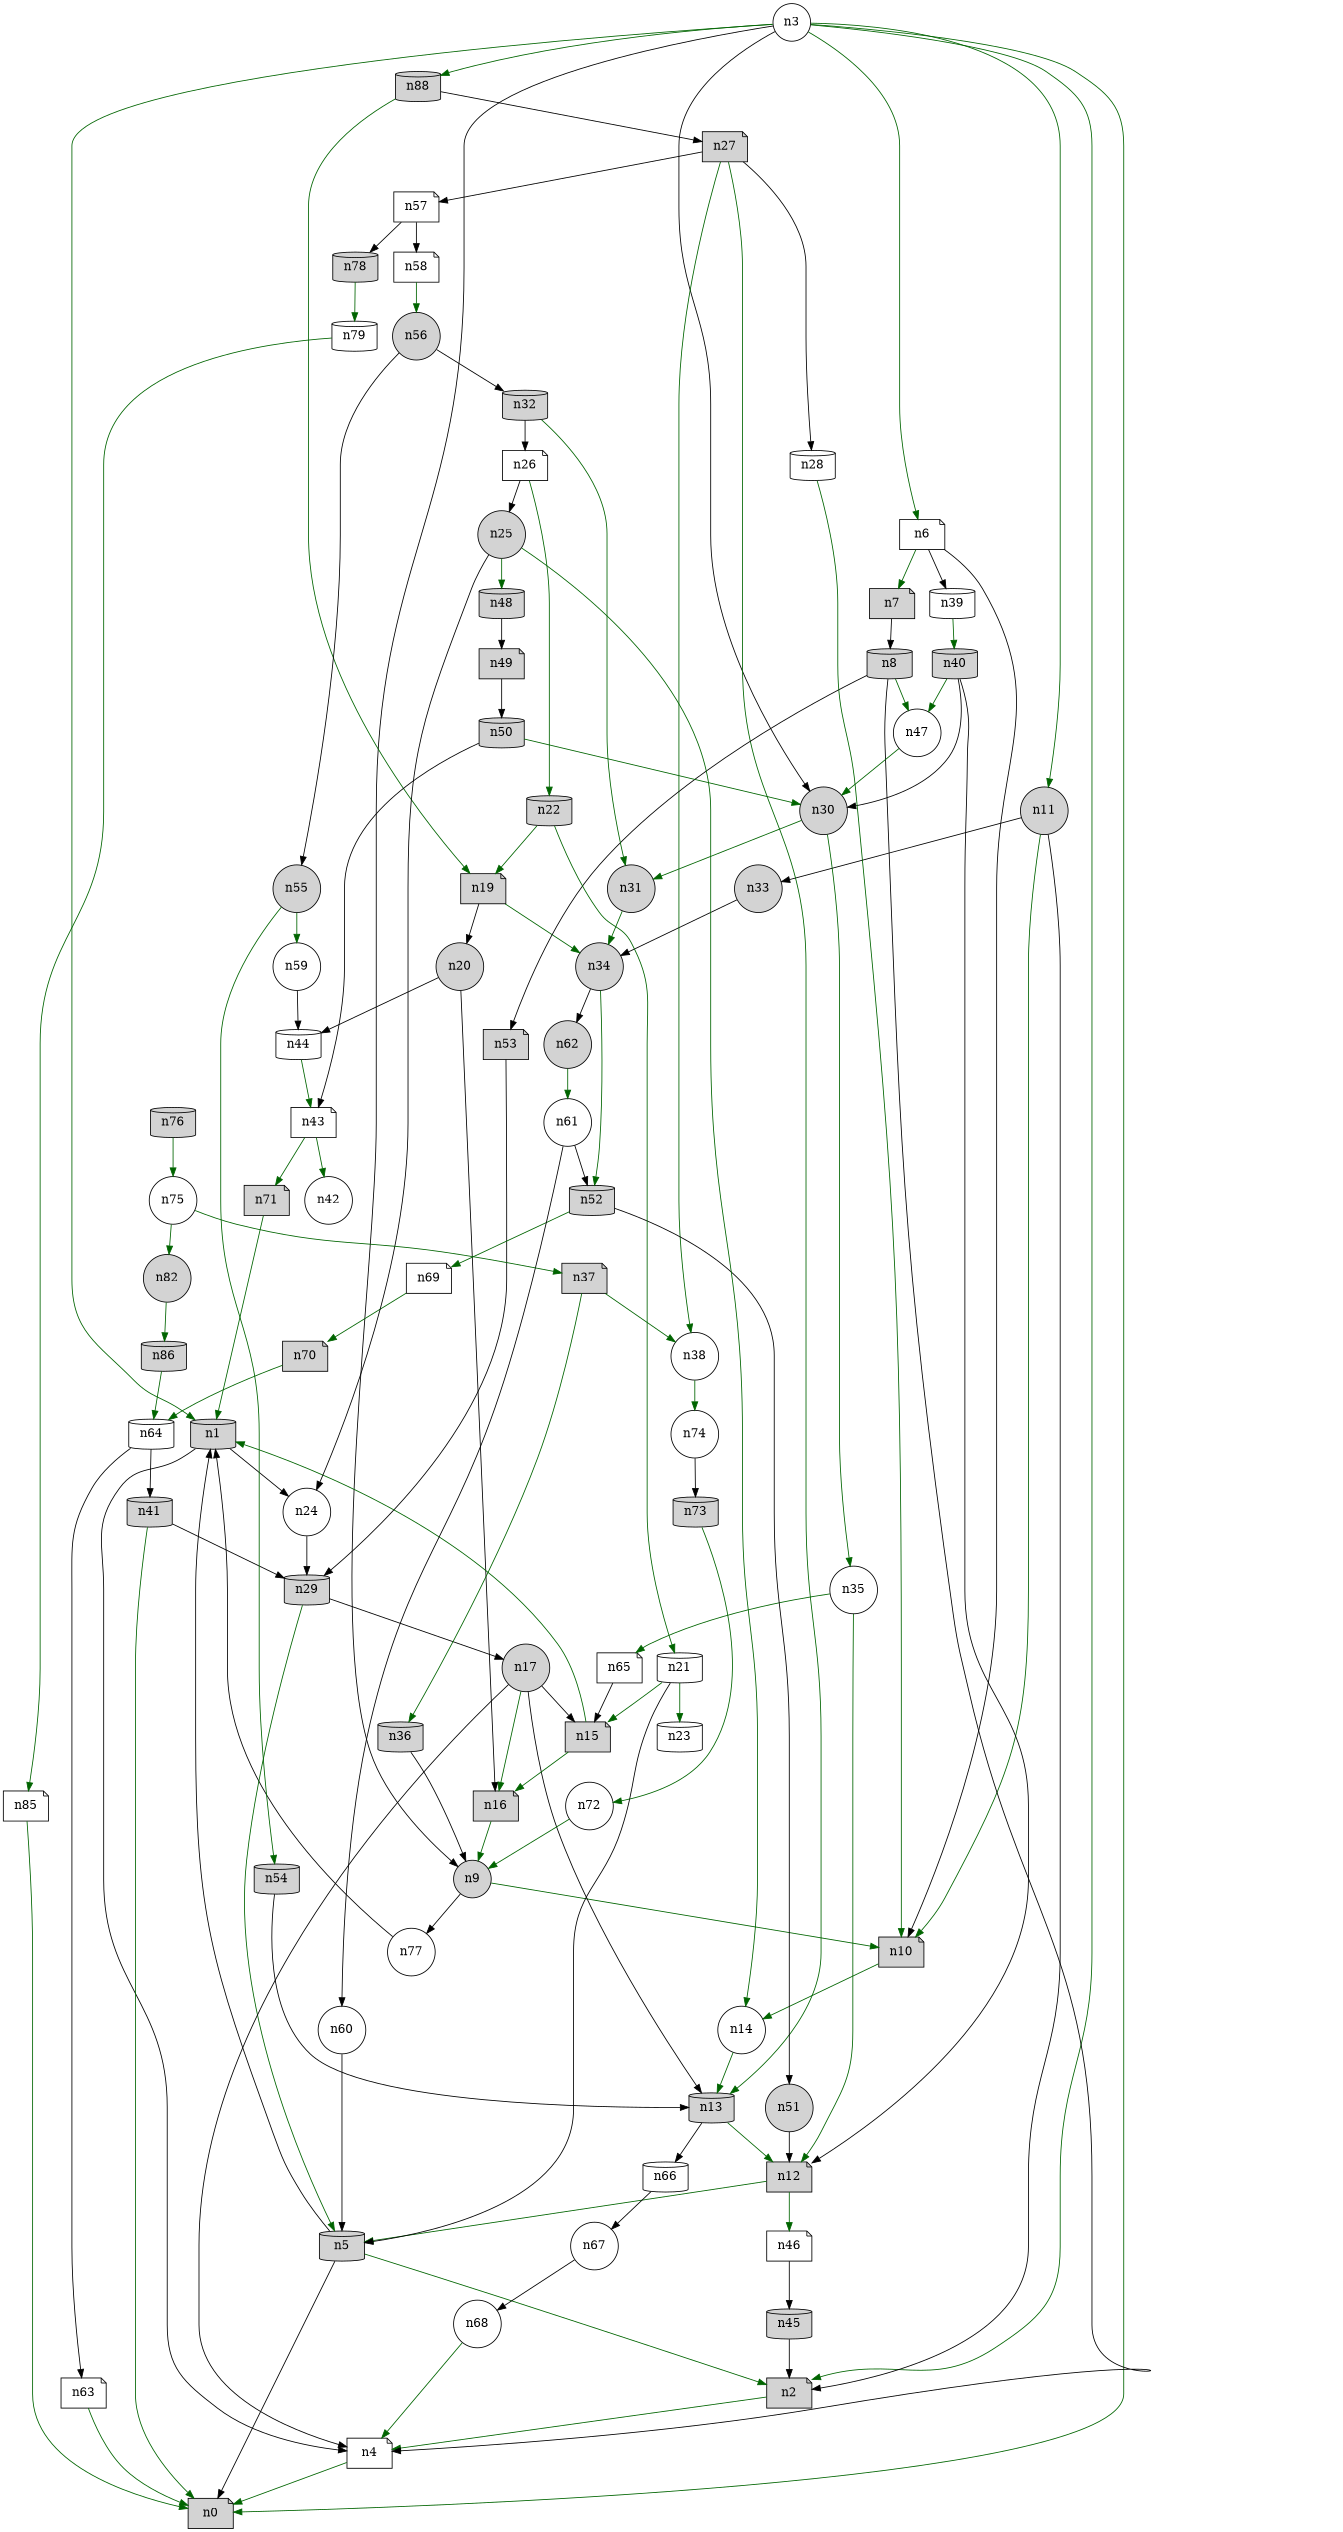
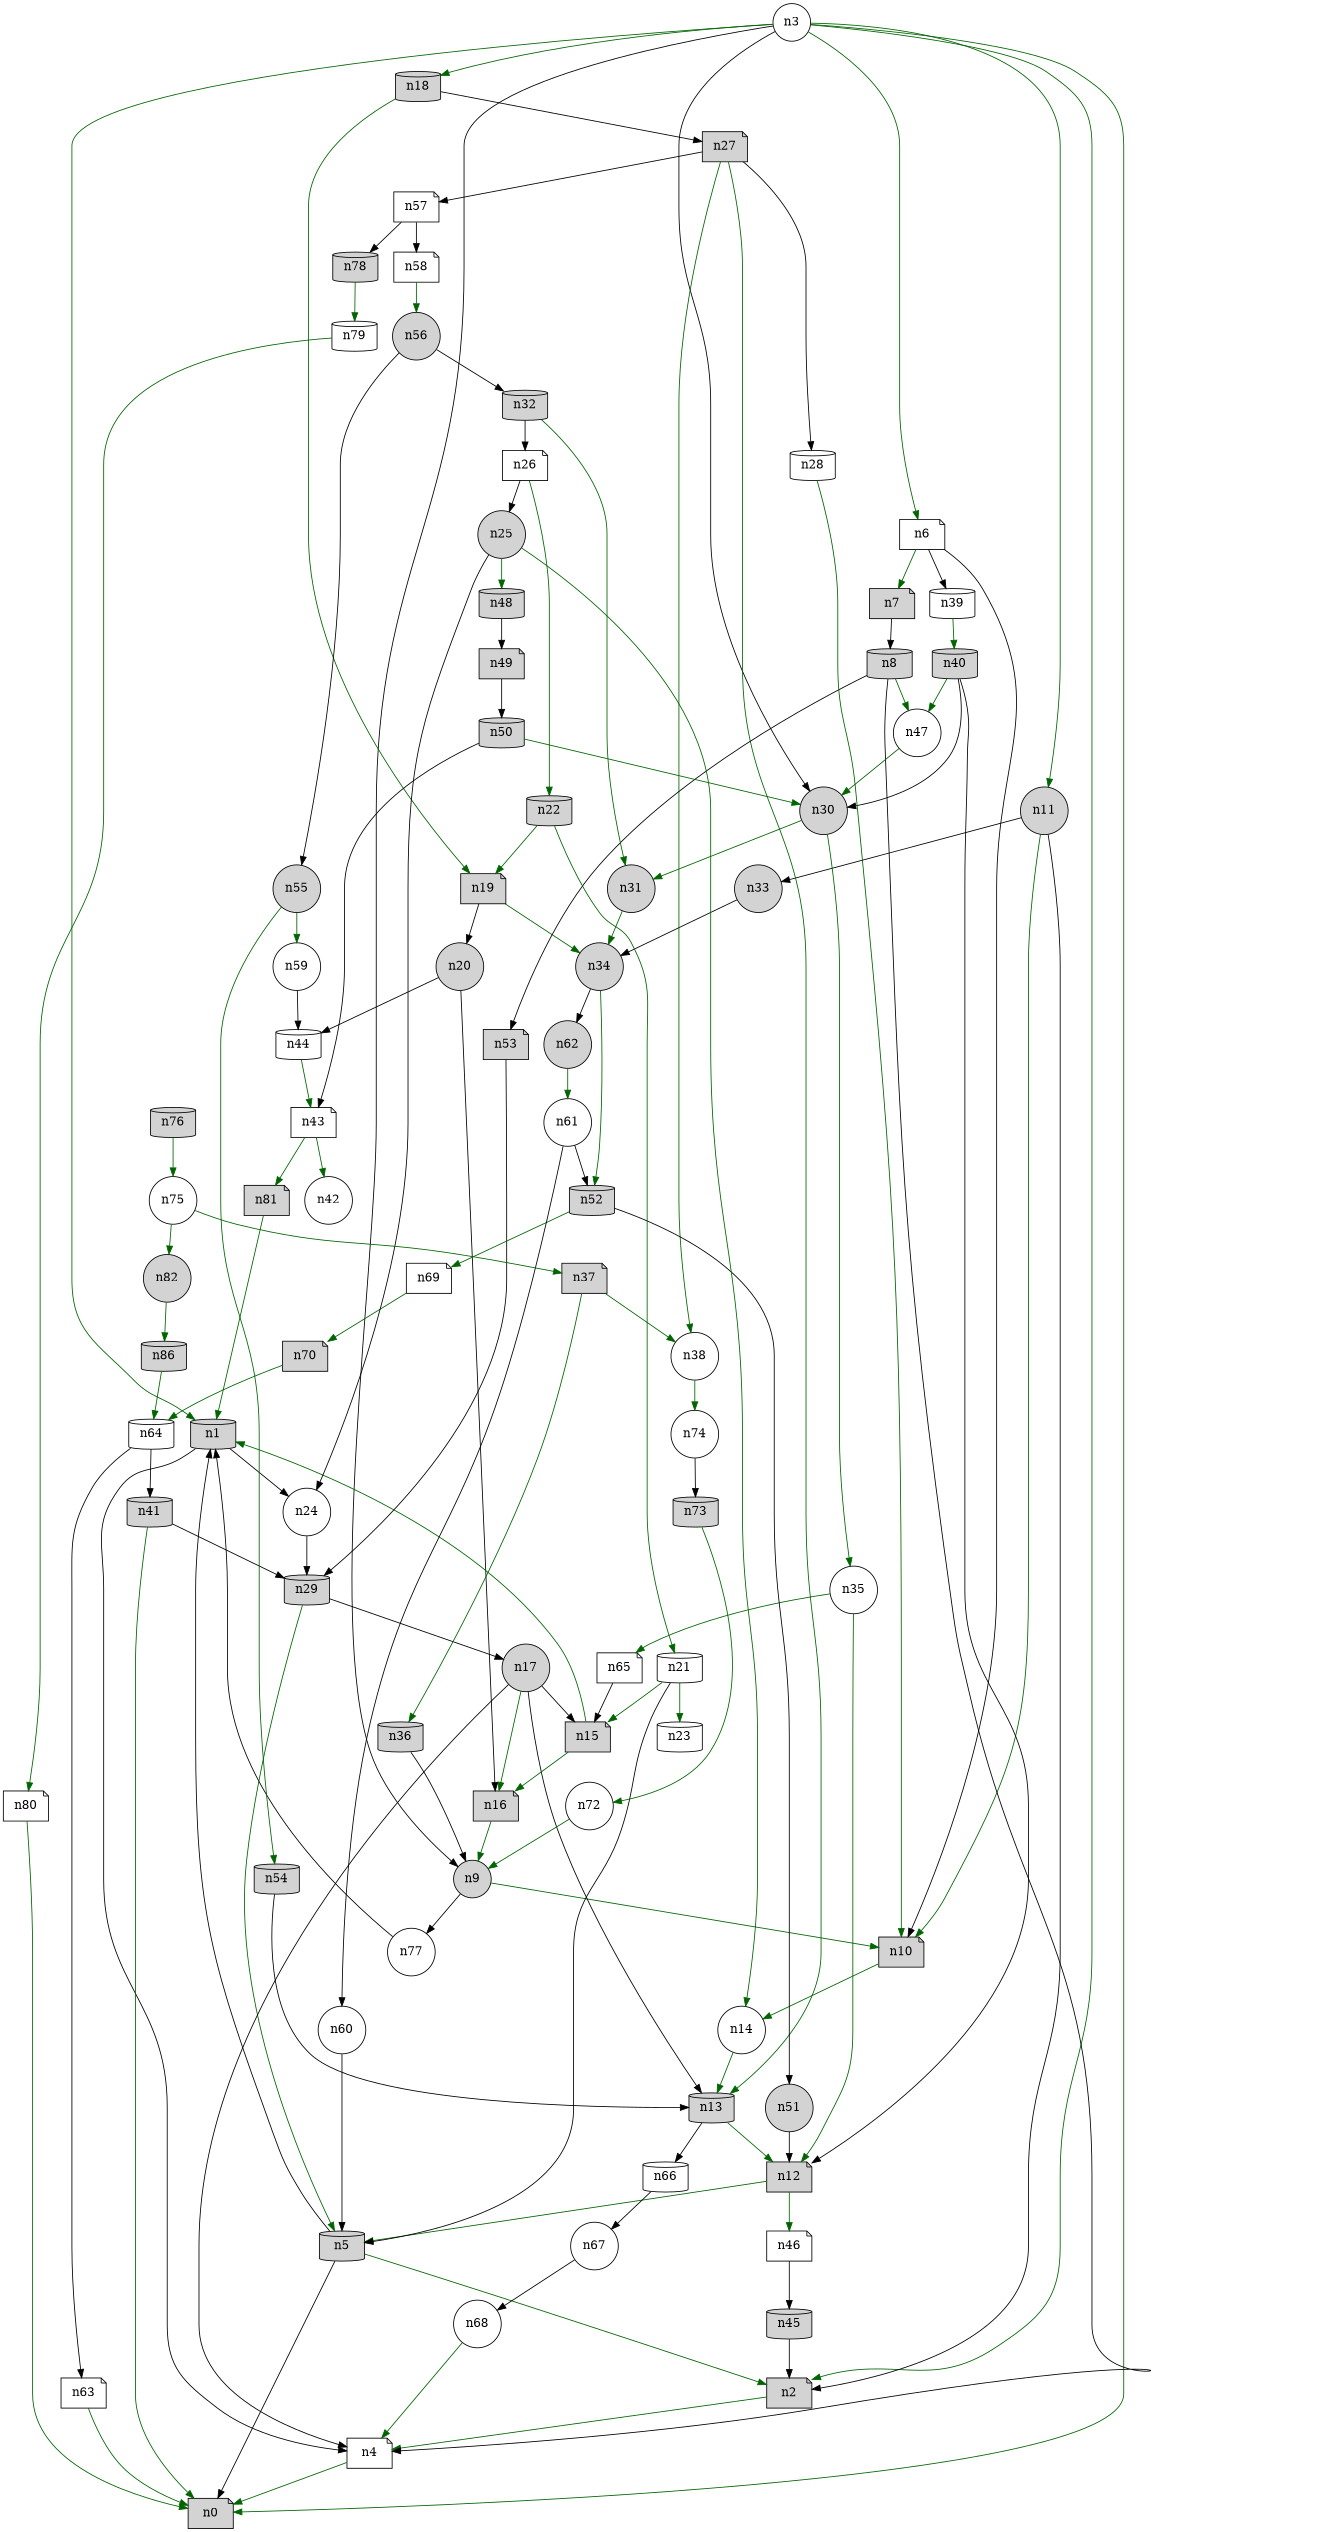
node "n88": label "n88" -> "n18"
node "n71": label "n71" -> "n81"
node "n85": label "n85" -> "n80"
